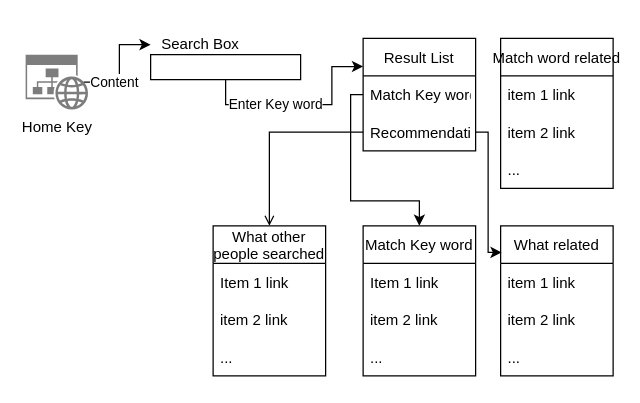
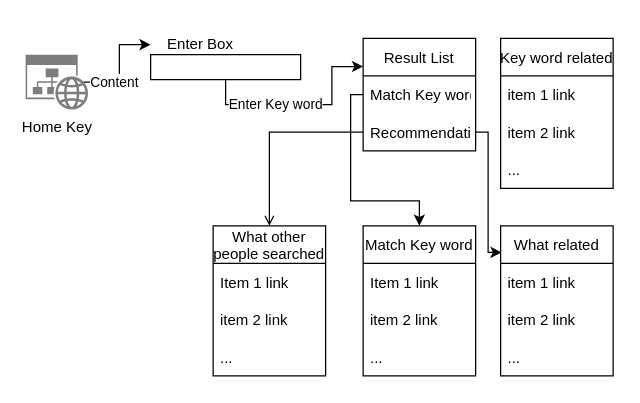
node "Search Box": label "Search Box" -> "Enter Box"
node "Match word related": label "Match word related" -> "Key word related"
